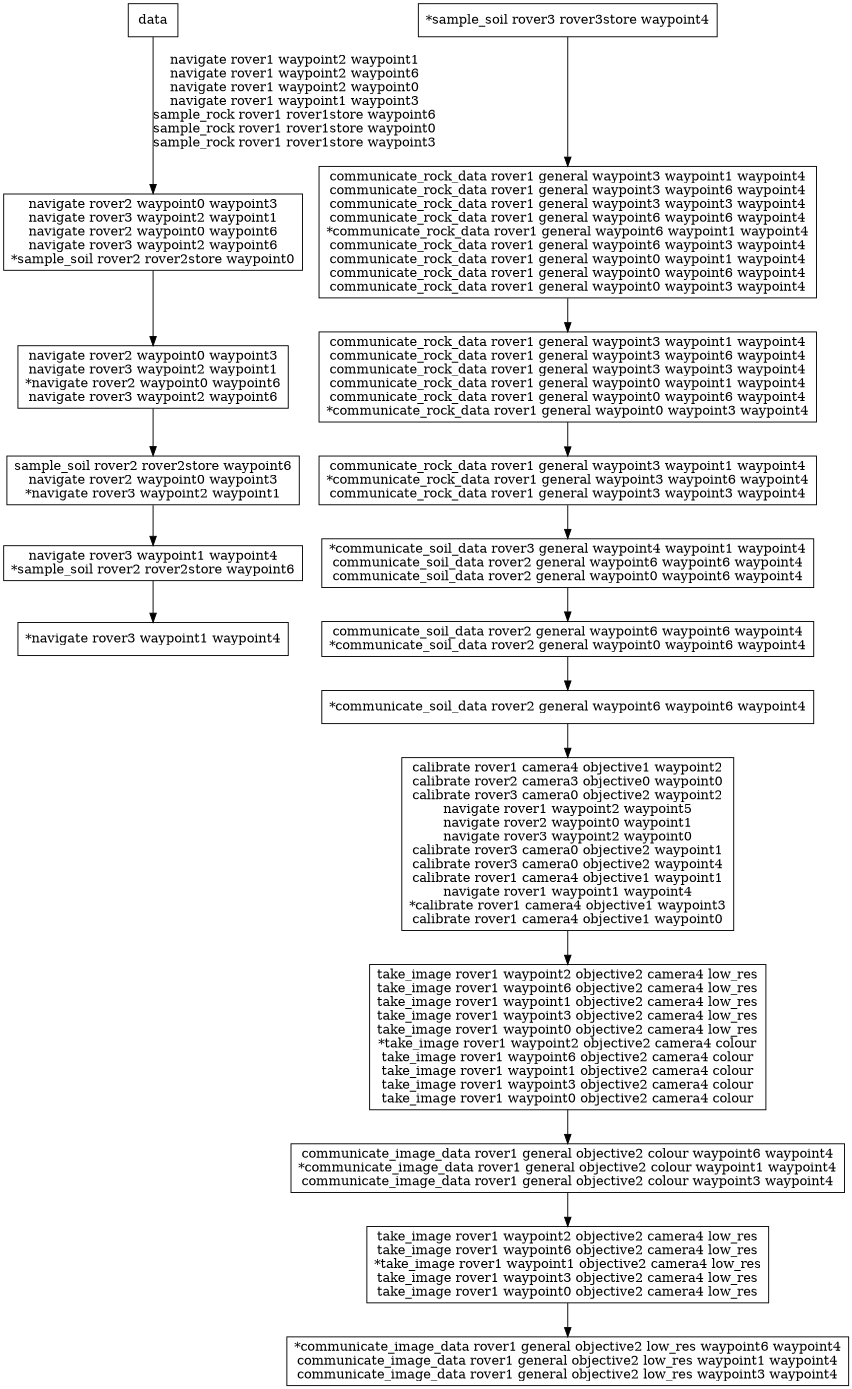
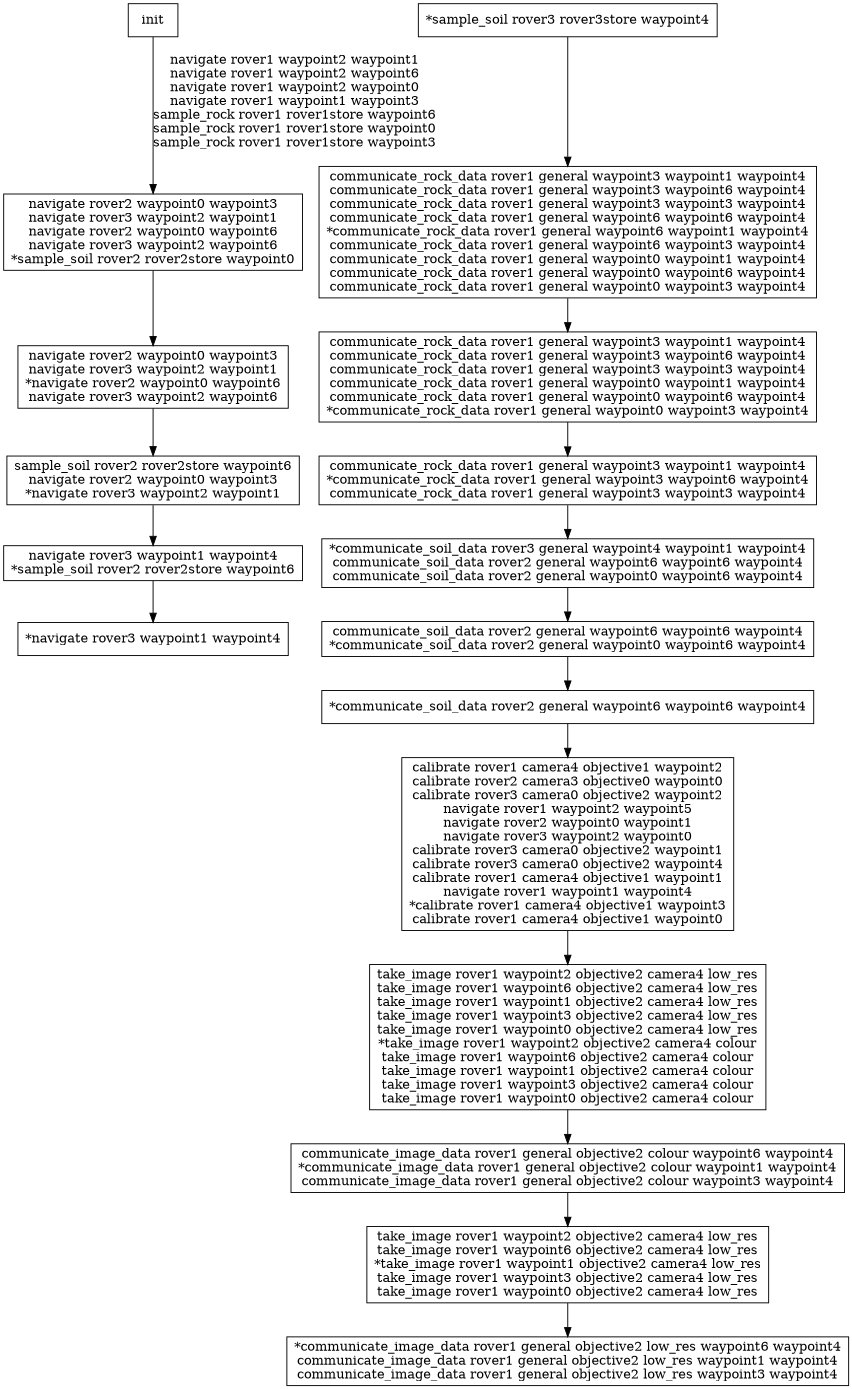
node "data": label "data" -> "init"
